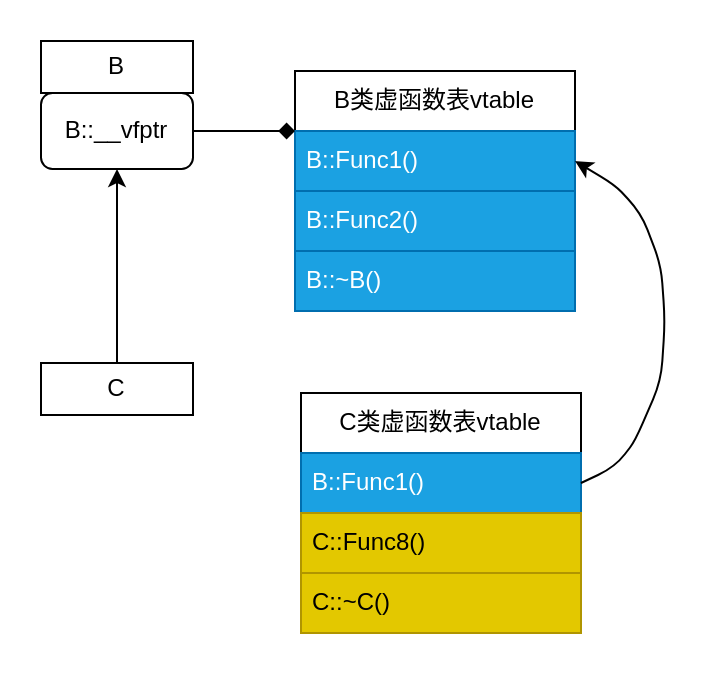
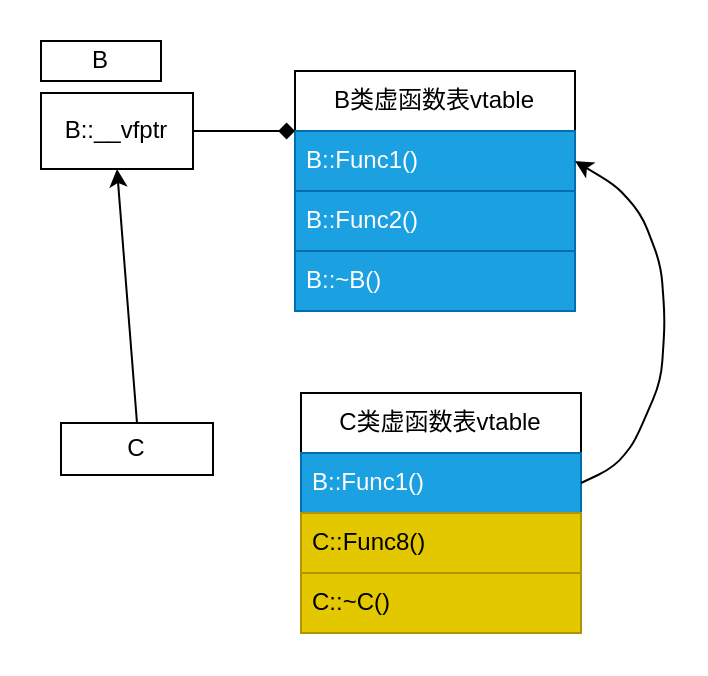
node "B": size 152x52 -> 120x40
node "B::__vfptr": shape rounded rectangle -> rectangle
node "C": moved (117, 389) -> (137, 449)
